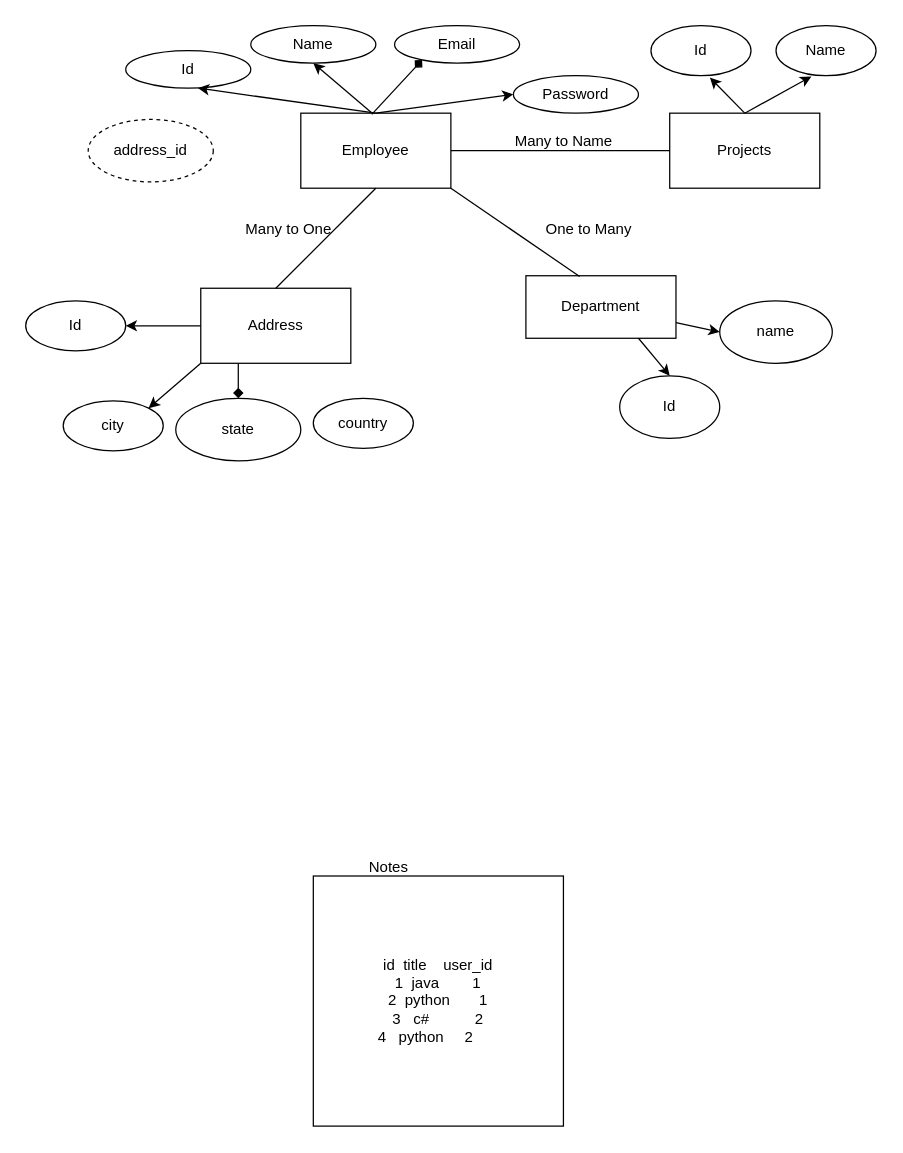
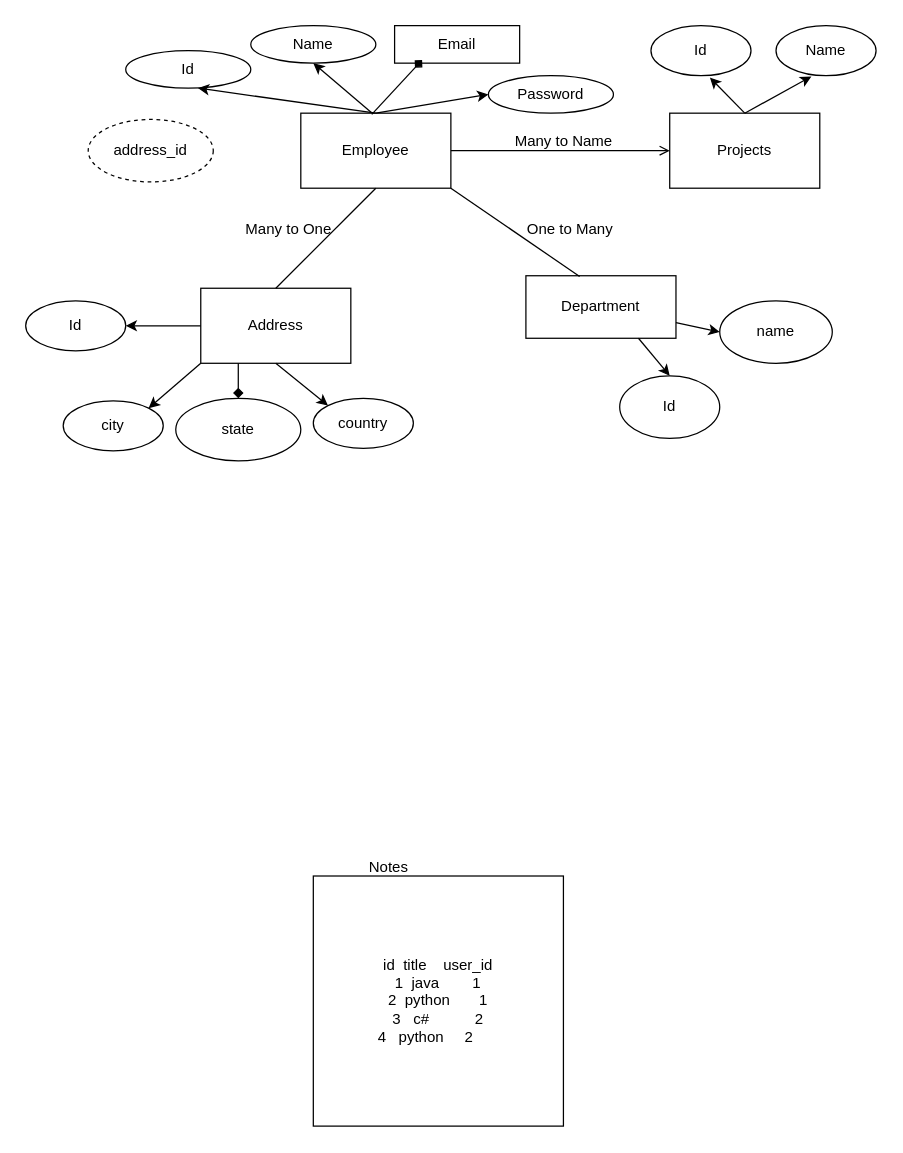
node "Email": shape ellipse -> rectangle
node "Password": moved (576, 94) -> (551, 94)
edge "Employee" -- "Projects": arrowhead none -> open
node "One to Many": moved (588, 229) -> (569, 229)
edge "Address" -> "country": added
